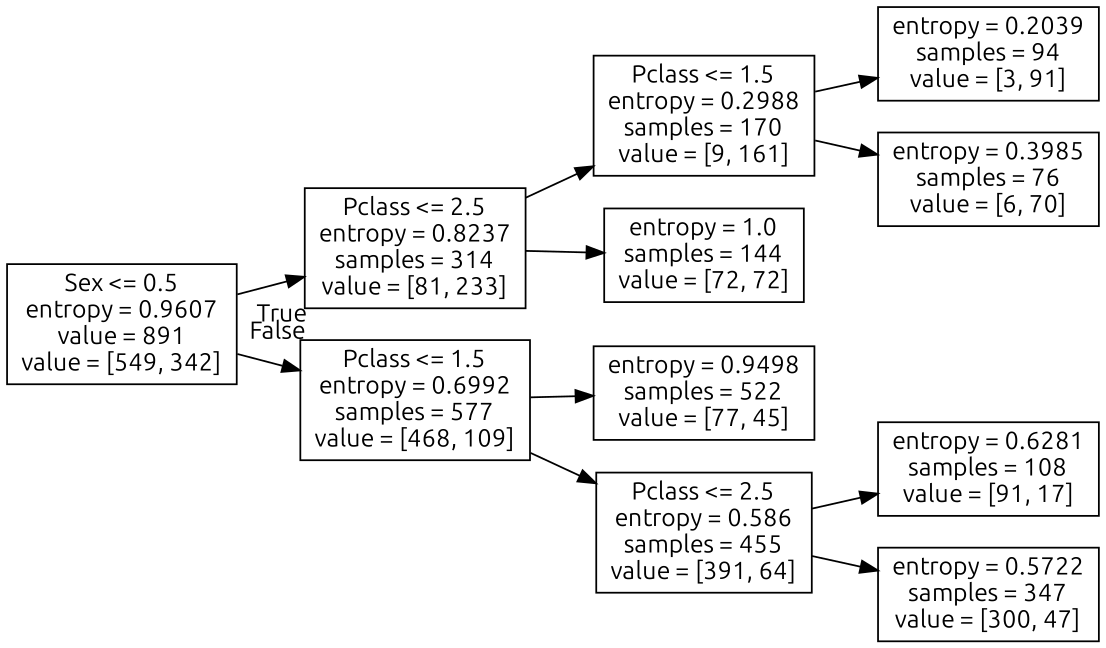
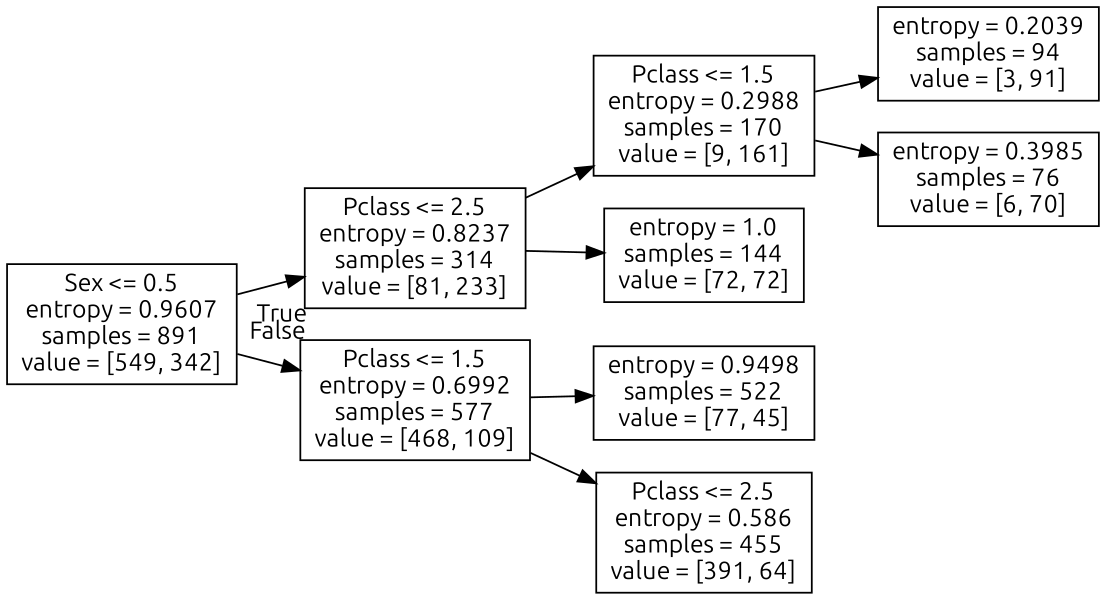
node "Sex <= 0.5 entropy = 0.9607 value = 891 value = [549, 342]": label "Sex <= 0.5 entropy = 0.9607 value = 891 value = [549, 342]" -> "Sex <= 0.5 entropy = 0.9607 samples = 891 value = [549, 342]"
node "entropy = 0.6281 samples = 108 value = [91, 17]": removed
node "entropy = 0.5722 samples = 347 value = [300, 47]": removed
